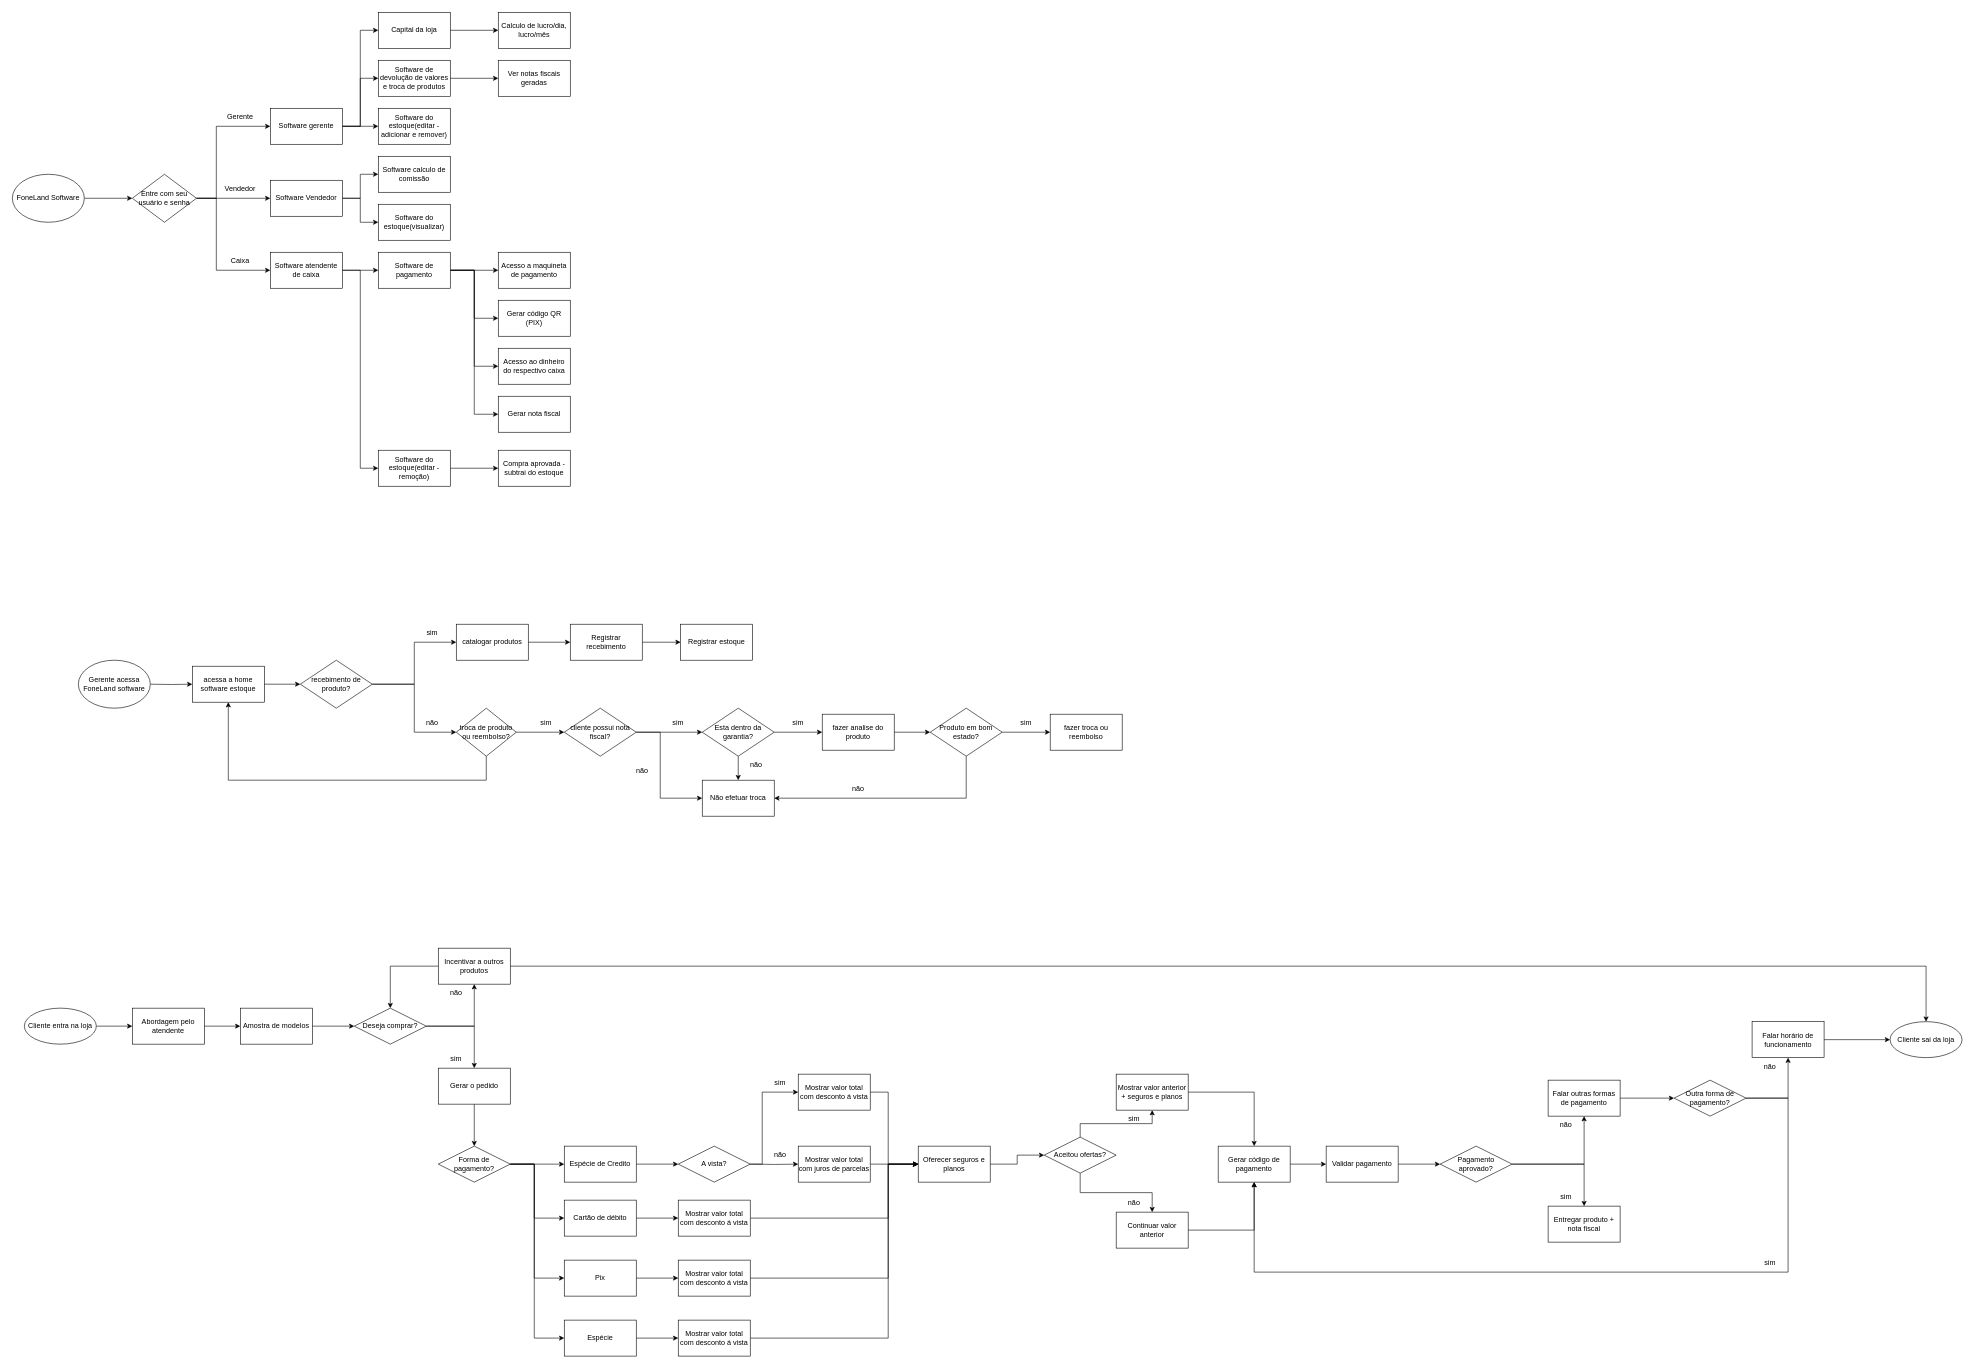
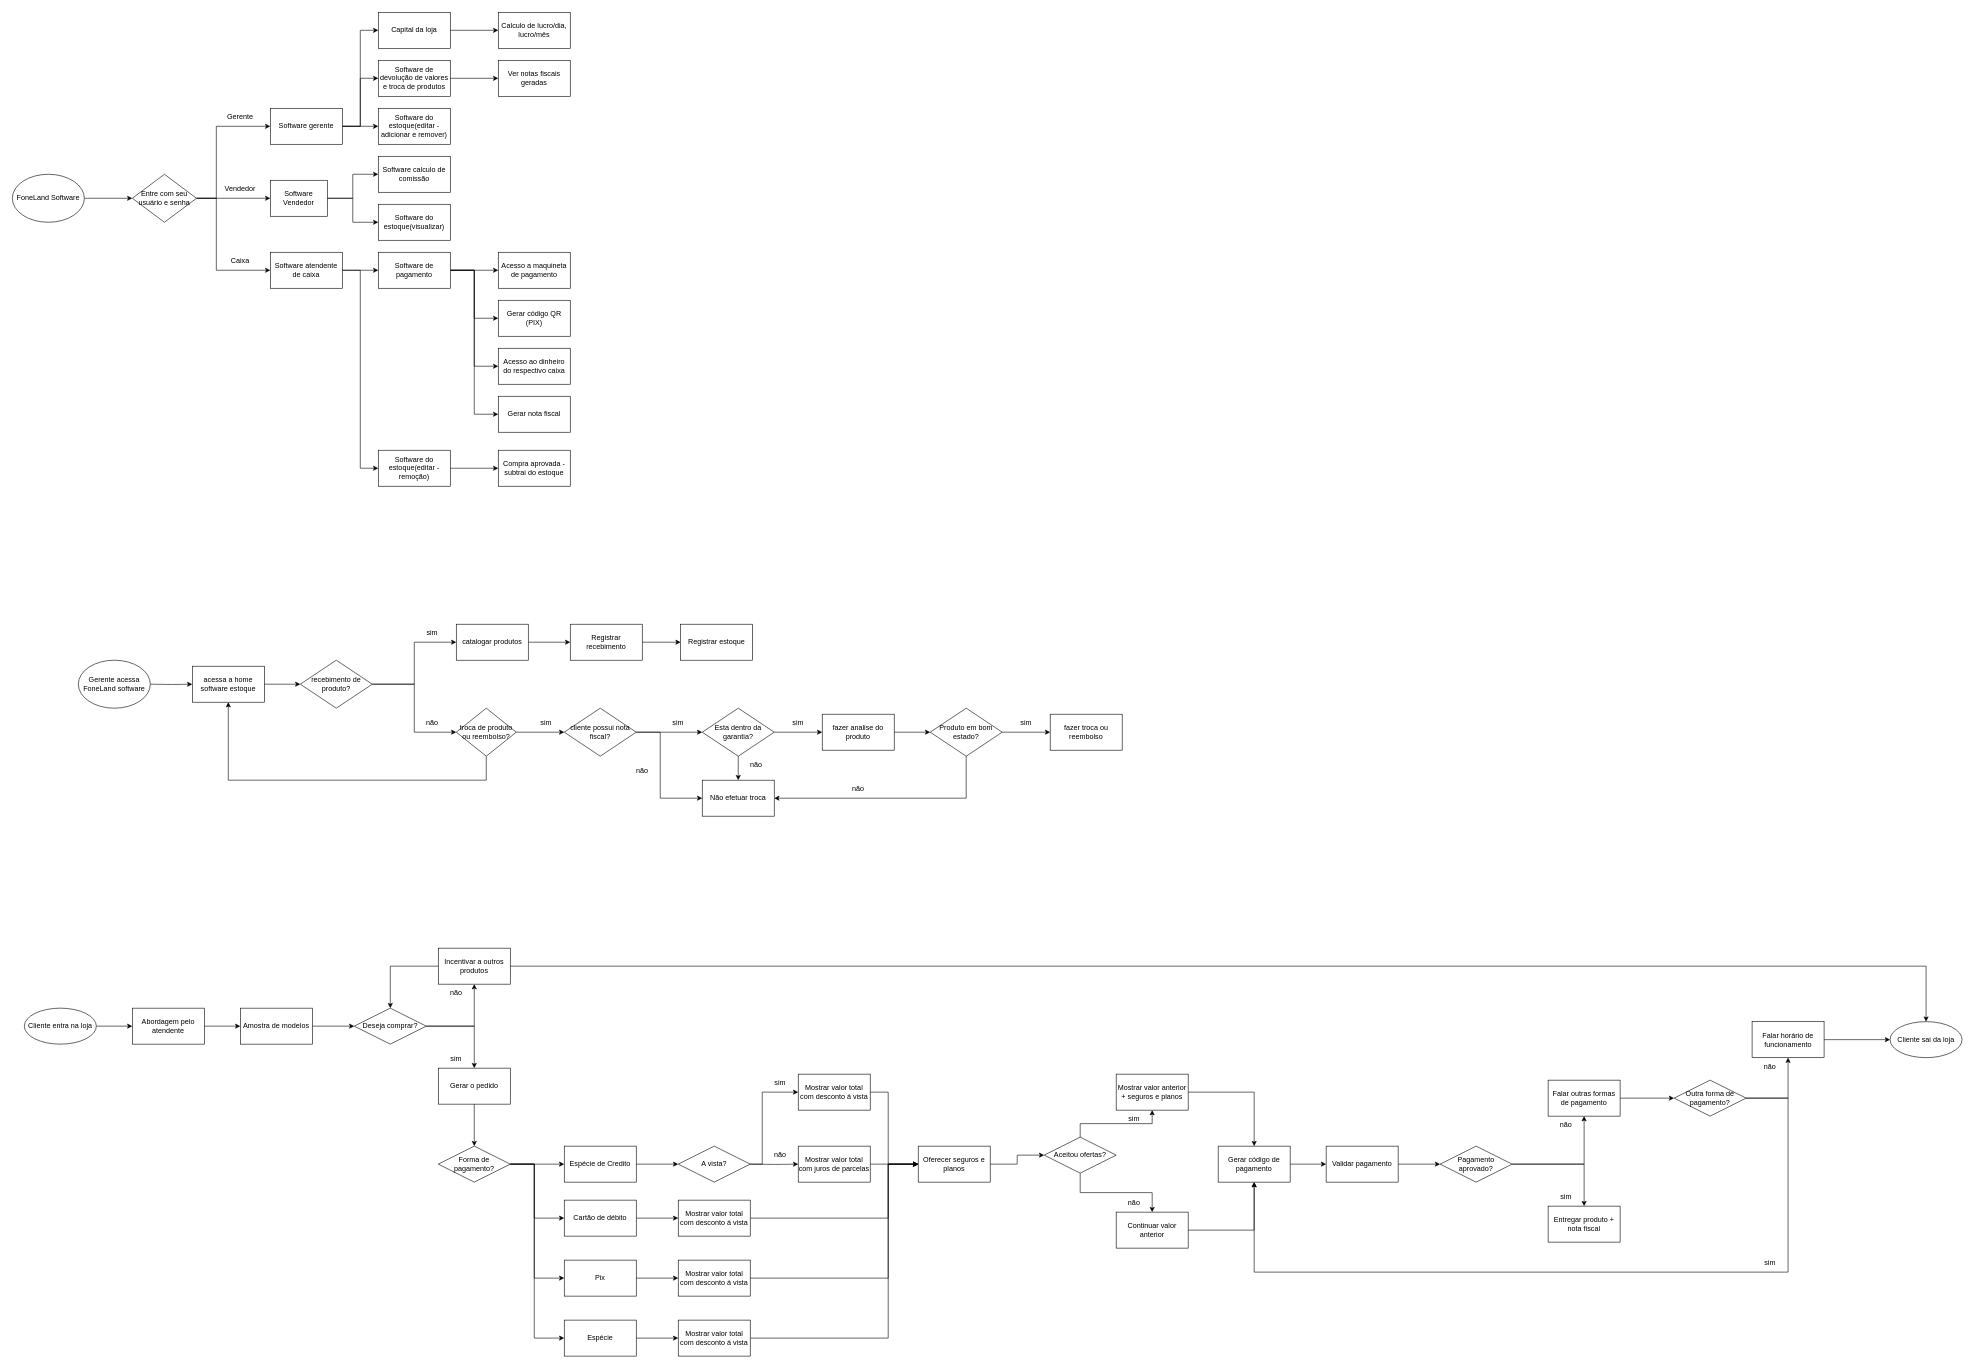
node "Software Vendedor": size 72x36 -> 57x36
